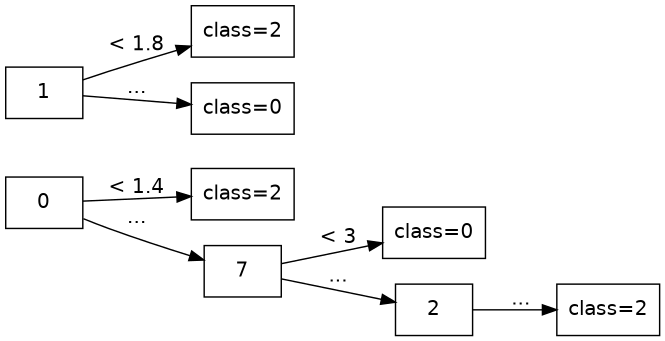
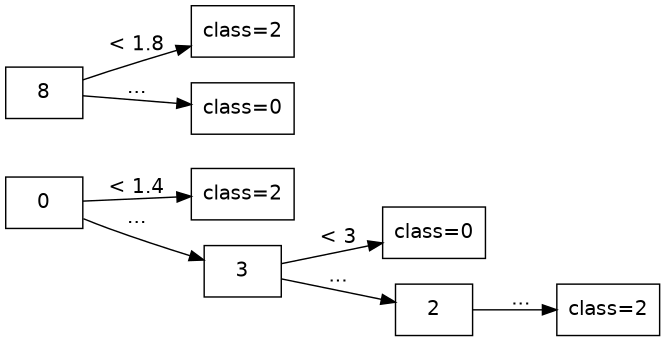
node "1": label "1" -> "8"
node "7": label "7" -> "3"
